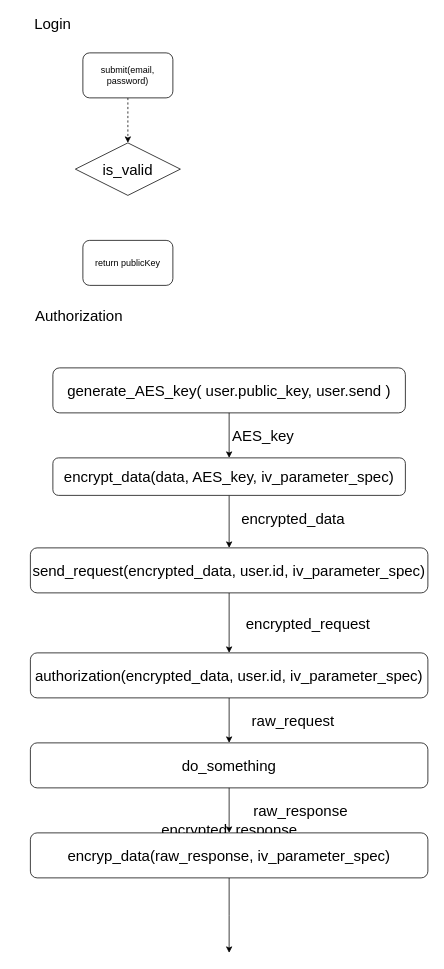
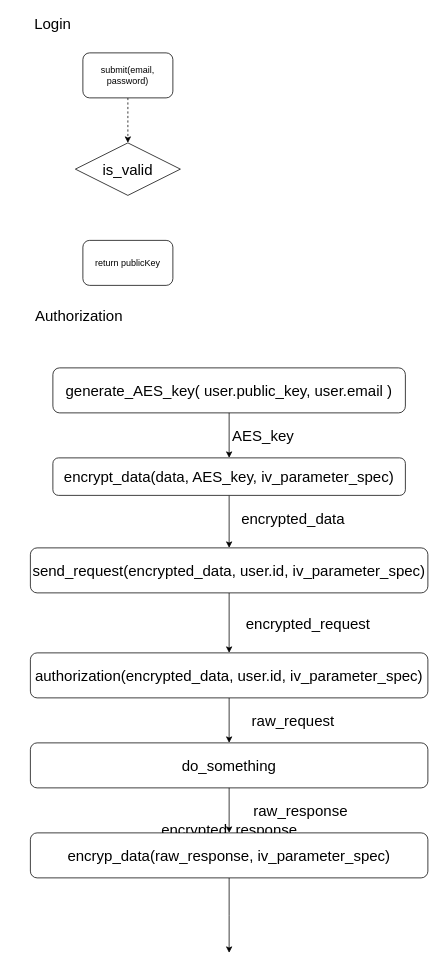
node "generate_AES_key( user.public_key, user.send )": label "generate_AES_key( user.public_key, user.send )" -> "generate_AES_key( user.public_key, user.email )"
